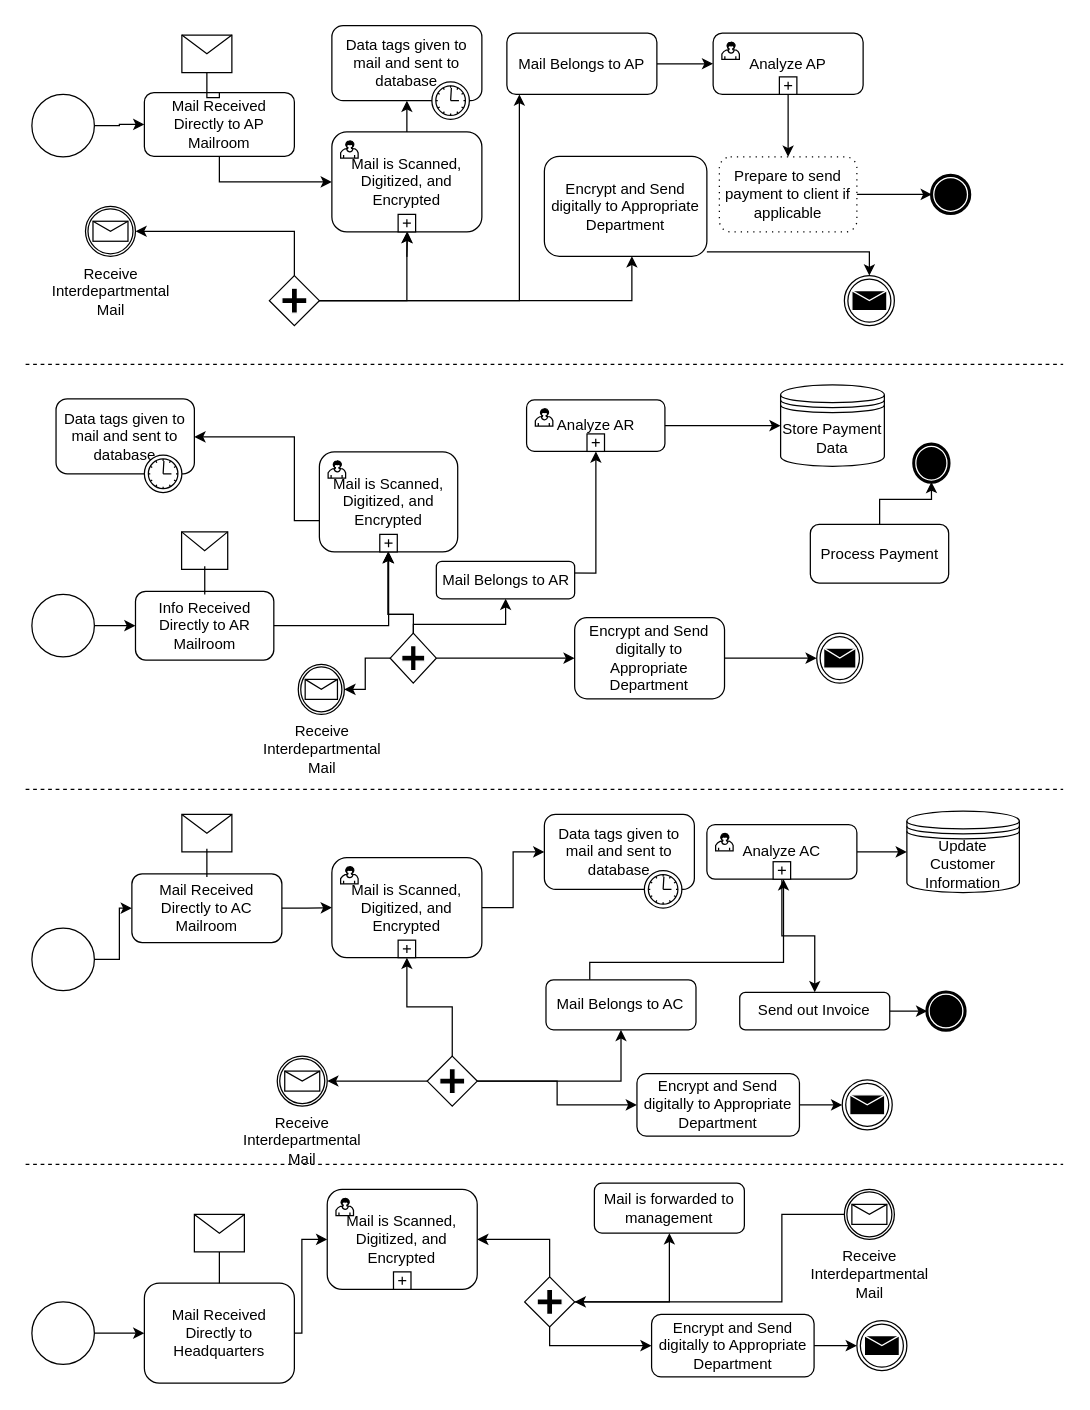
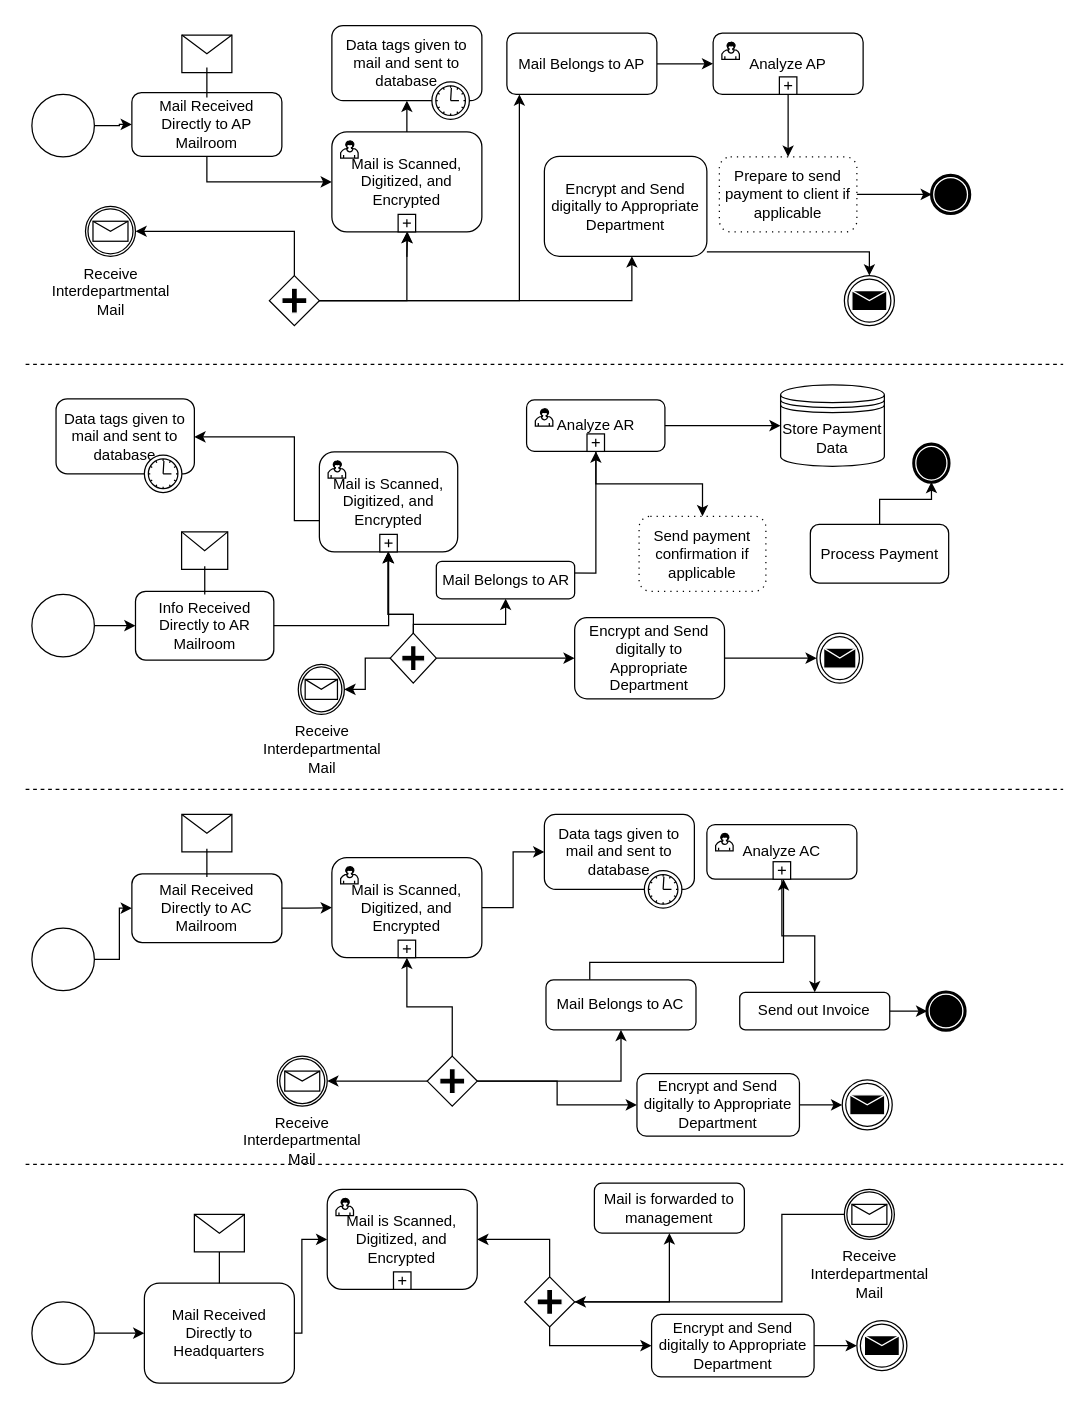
node "Mail Received Directly to AP Mailroom": moved (219, 124) -> (207, 124)
edge "Analyze AR" -> "Send payment confirmation if applicable": added
node "Send payment confirmation if applicable": added
edge "Analyze AC" -> "Update Customer Information": removed
node "Update Customer Information": removed
